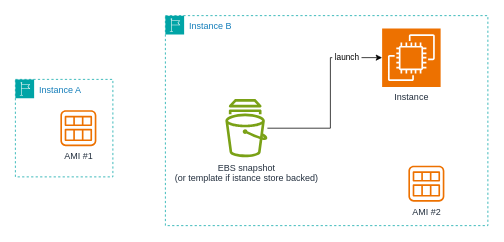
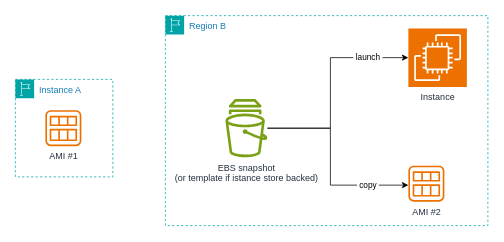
node "Instance B": label "Instance B" -> "Region B"
node "Instance": moved (411, 57) -> (438, 57)
node "AMI #1": moved (78, 128) -> (63, 128)
edge "EBS snapshot (or template if istance store backed)" -> "AMI #2": added, label "copy"
